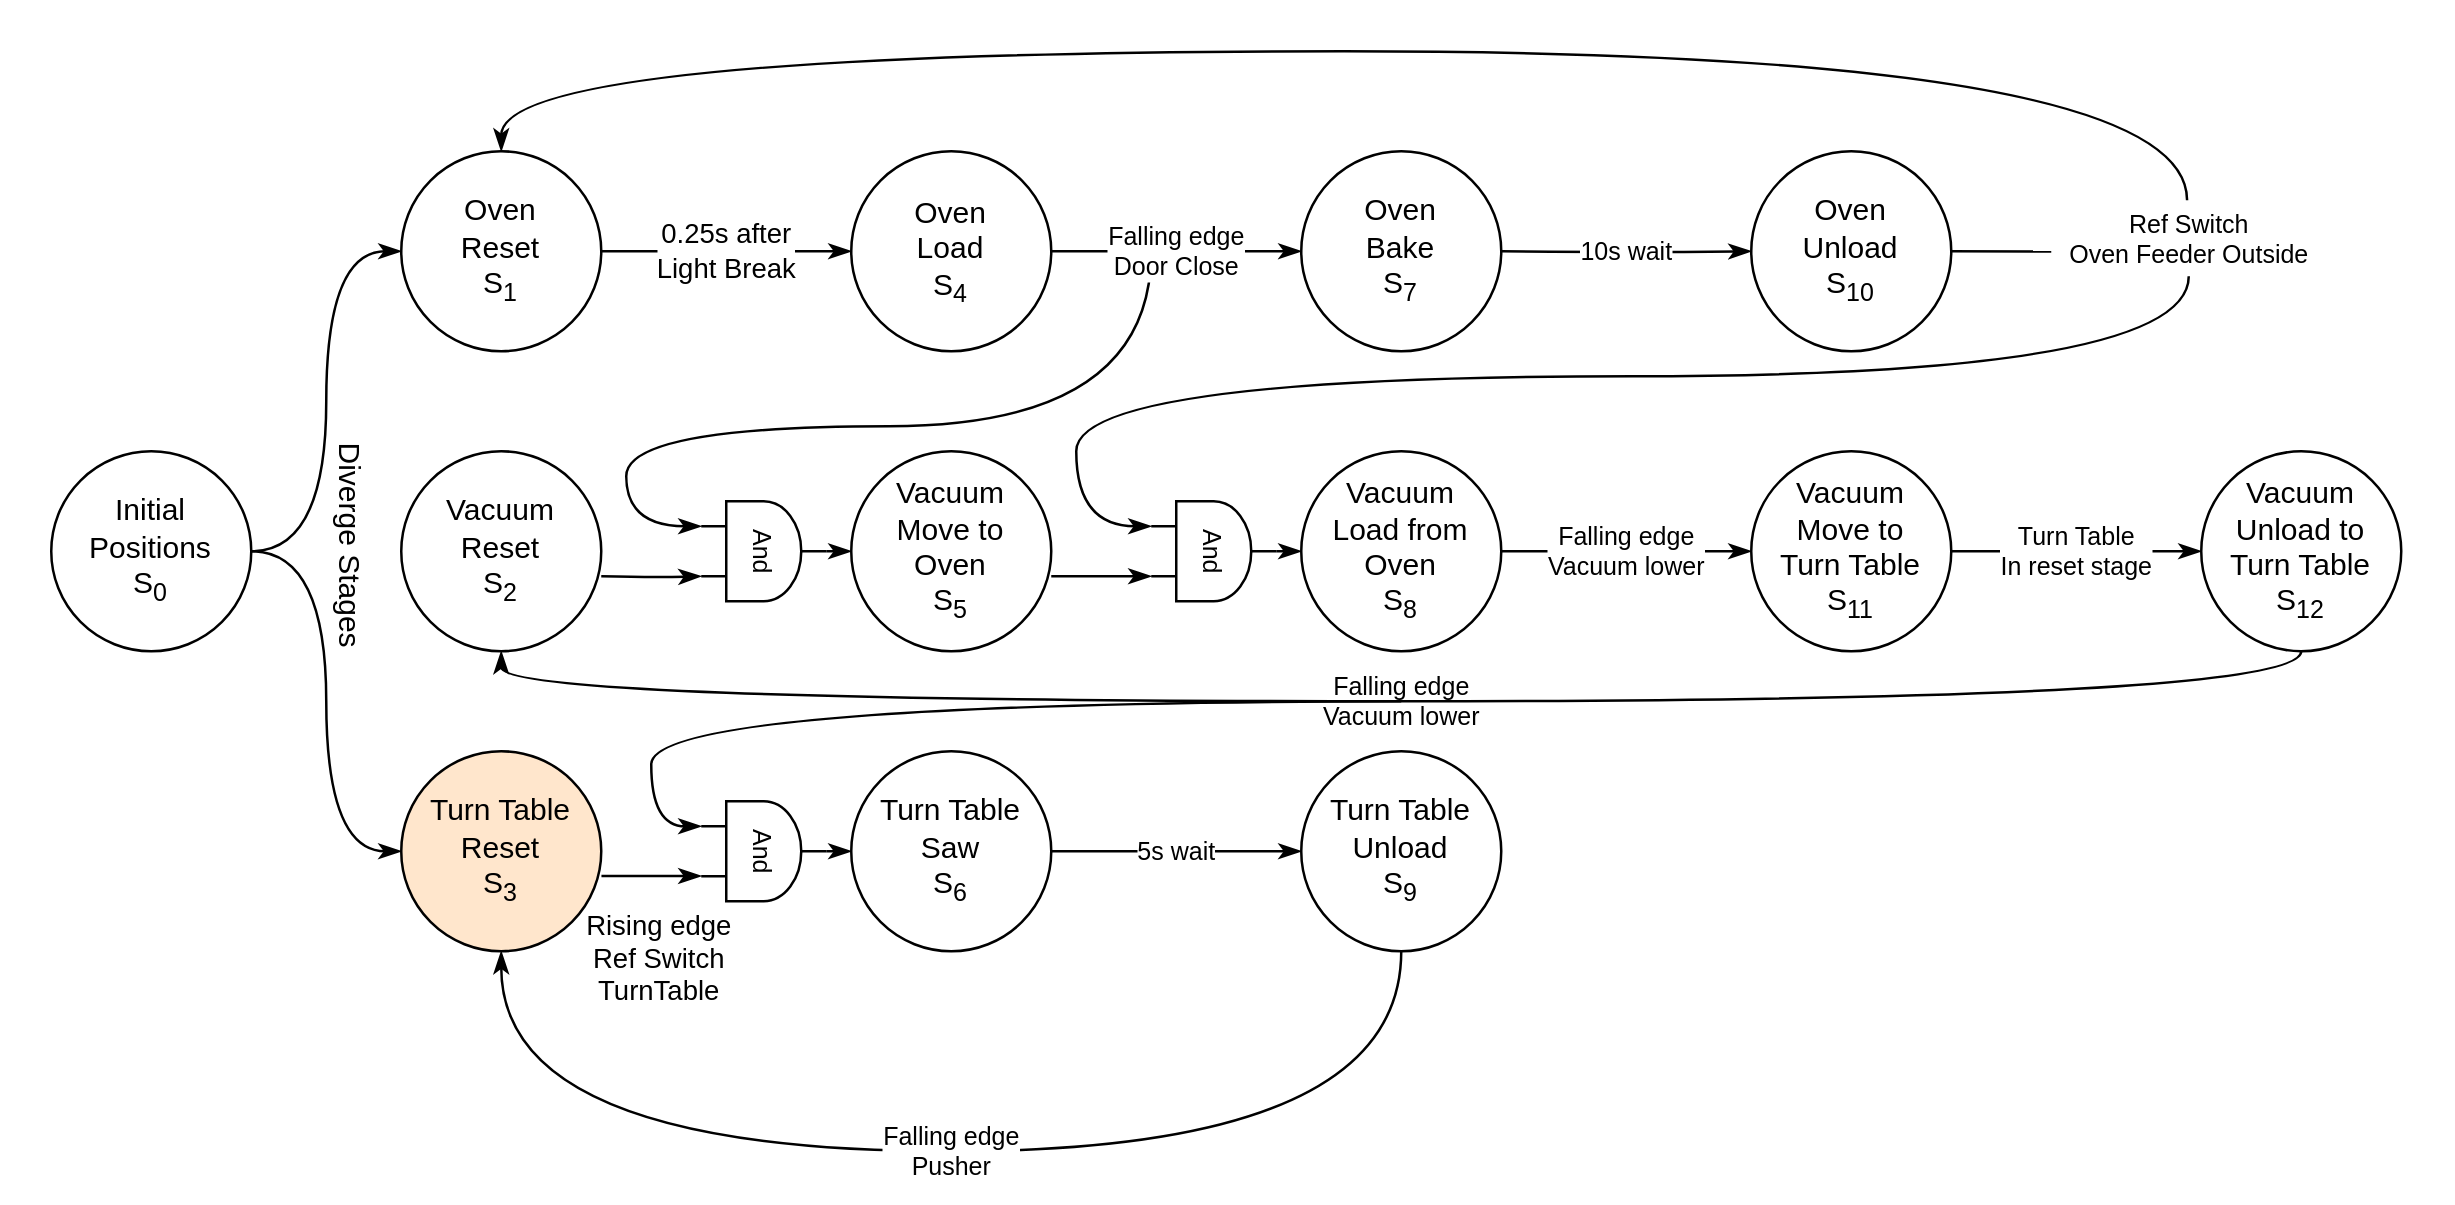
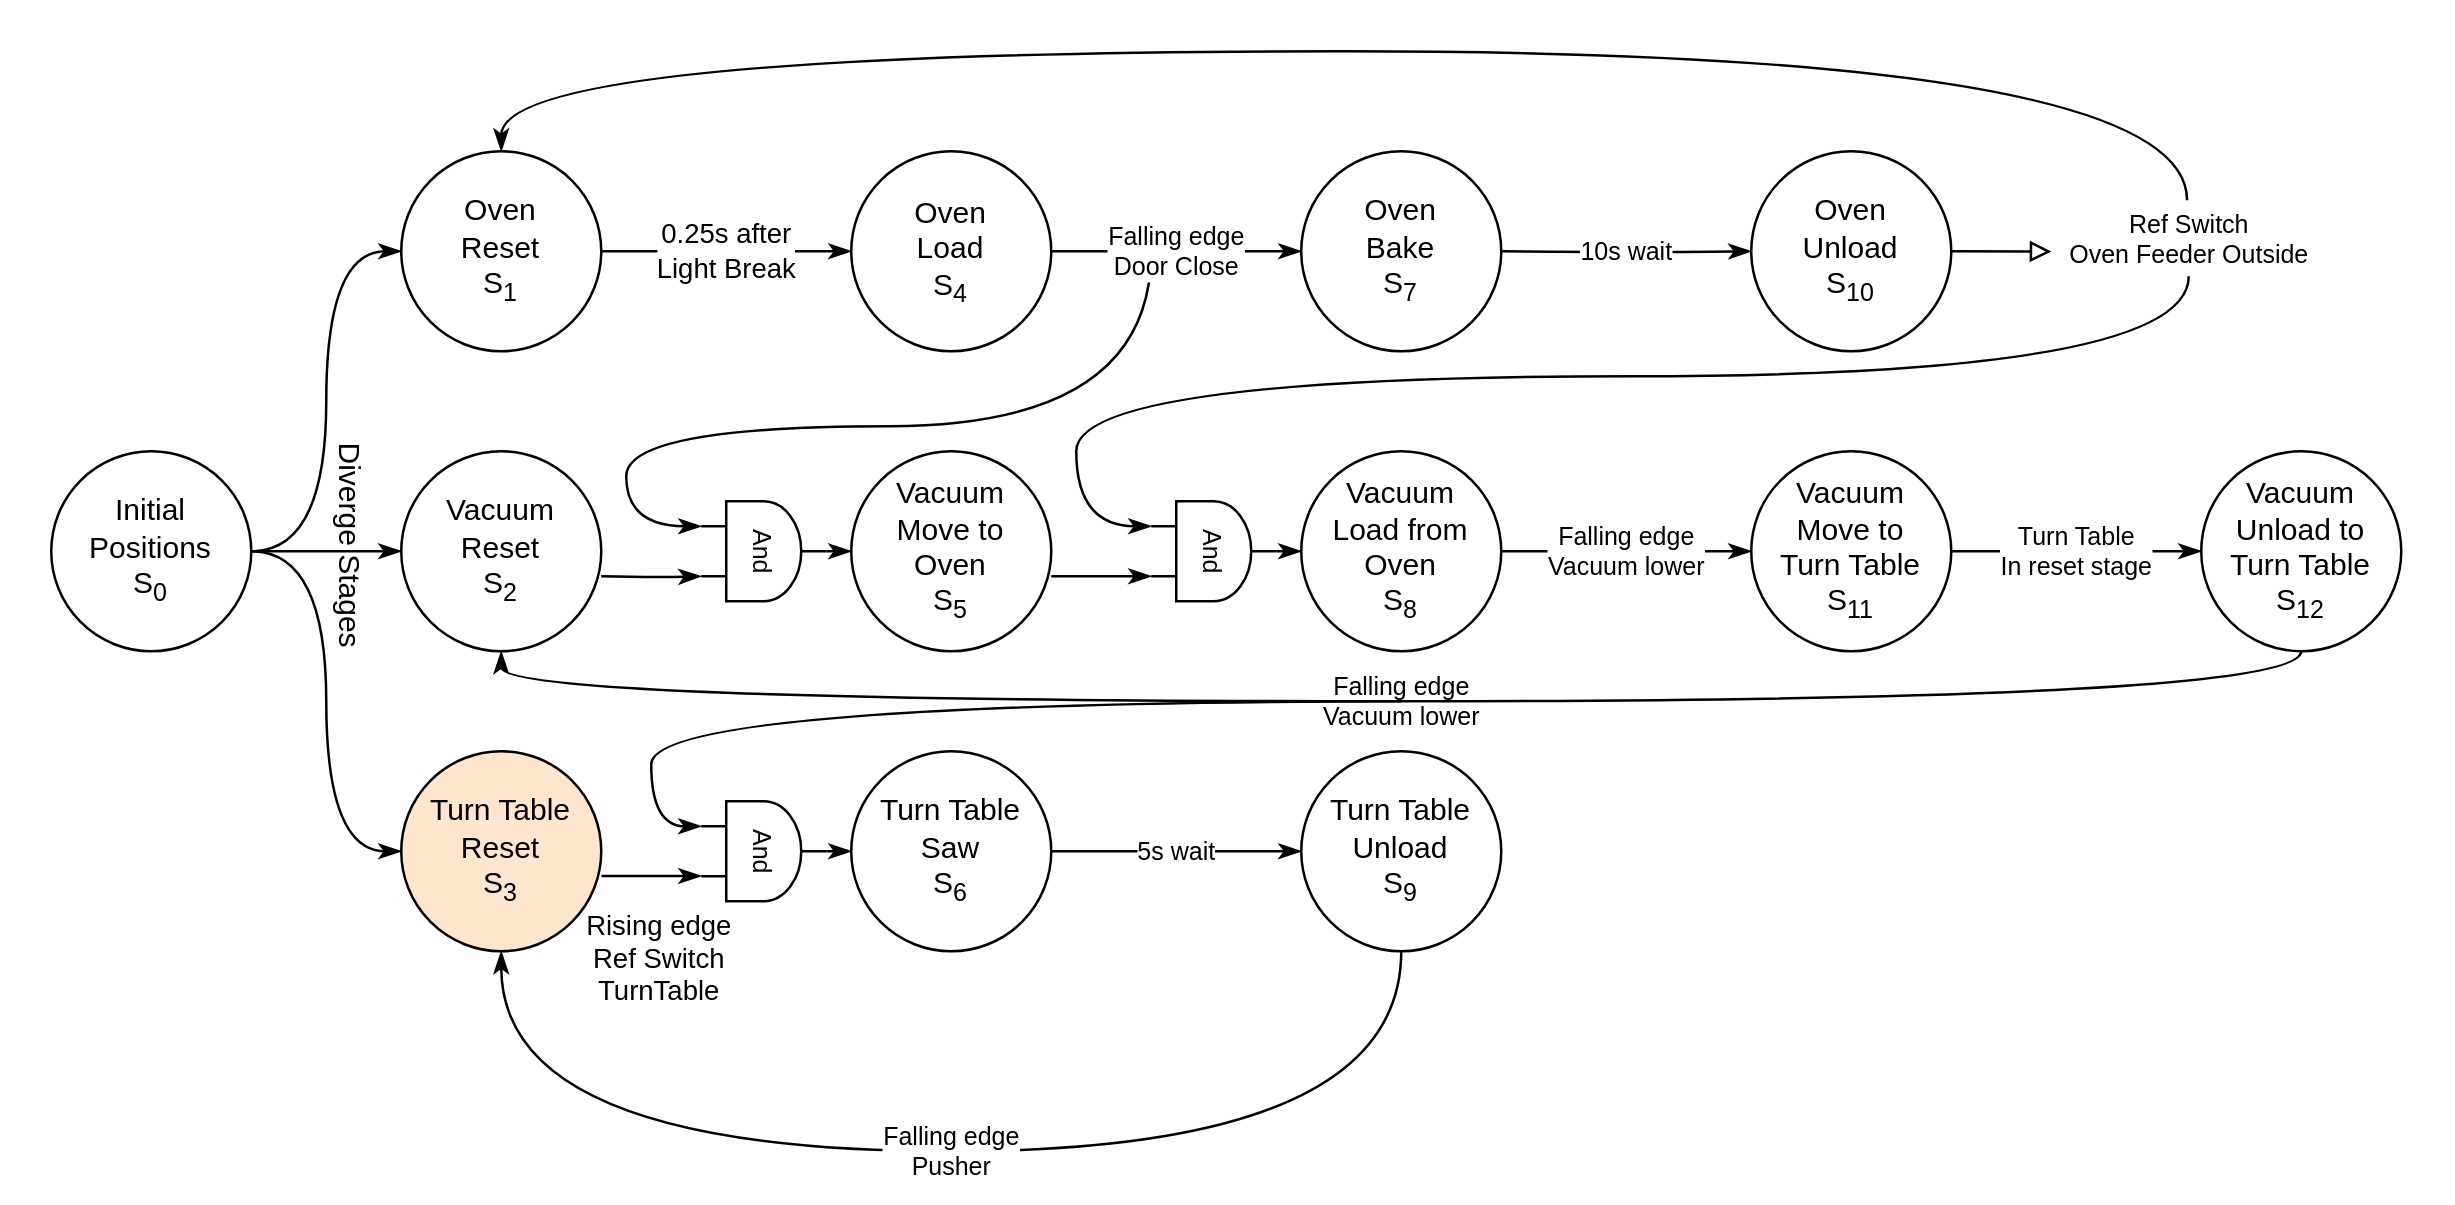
edge "Ref Switch Oven Feeder Outside" -- "Oven Unload S10": arrowhead none -> block
edge "Initial Positions S0" -> "Vacuum Reset S2": added
